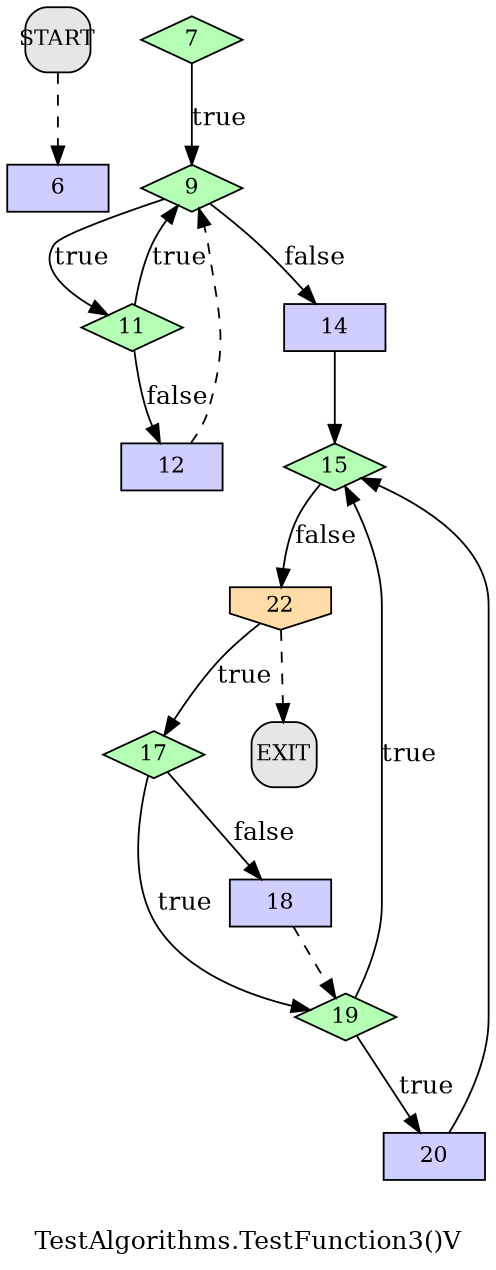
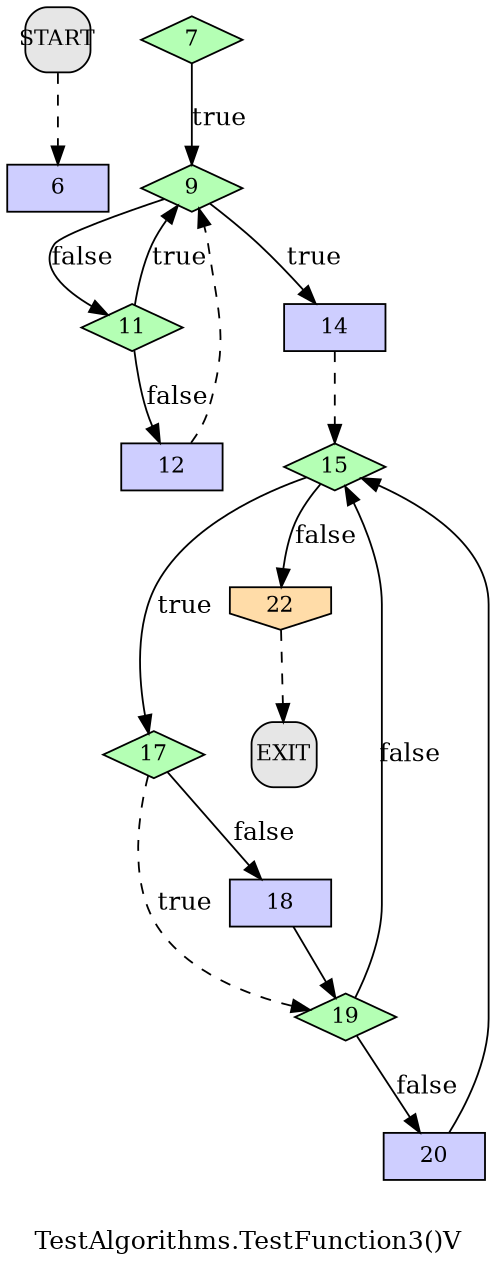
edge "9" -> "11": label "true" -> "false"
edge "9" -> "14": label "false" -> "true"
edge "14" -> "15": style solid -> dashed
edge "22" -> "17": now "15" -> "17"
edge "19" -> "15": label "true" -> "false"
edge "17" -> "19": style solid -> dashed
edge "18" -> "19": style dashed -> solid
edge "19" -> "20": label "true" -> "false"
